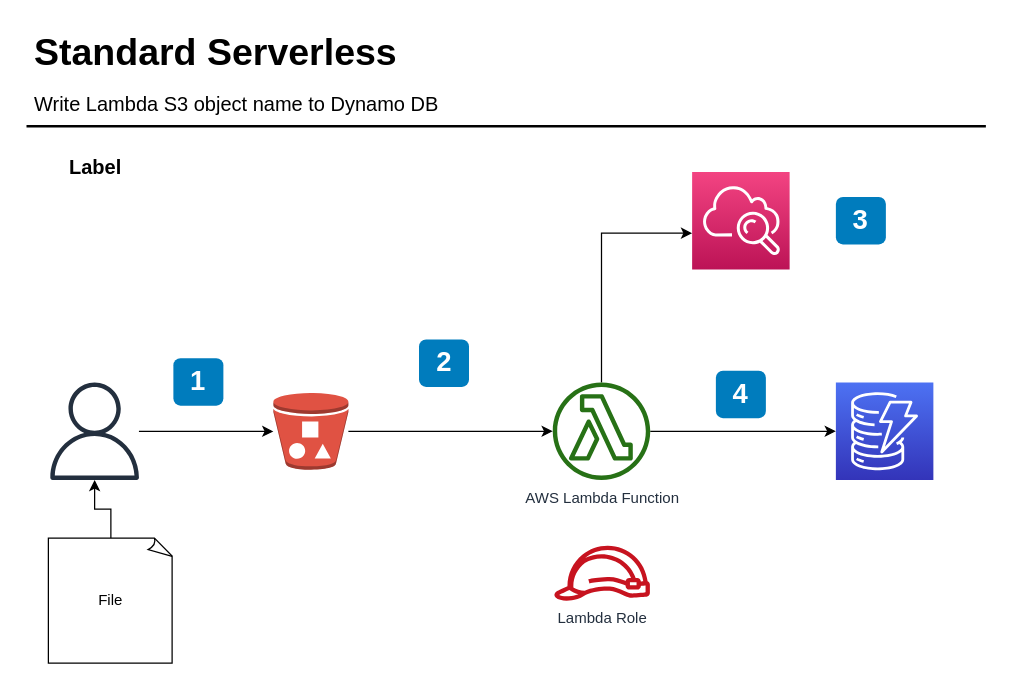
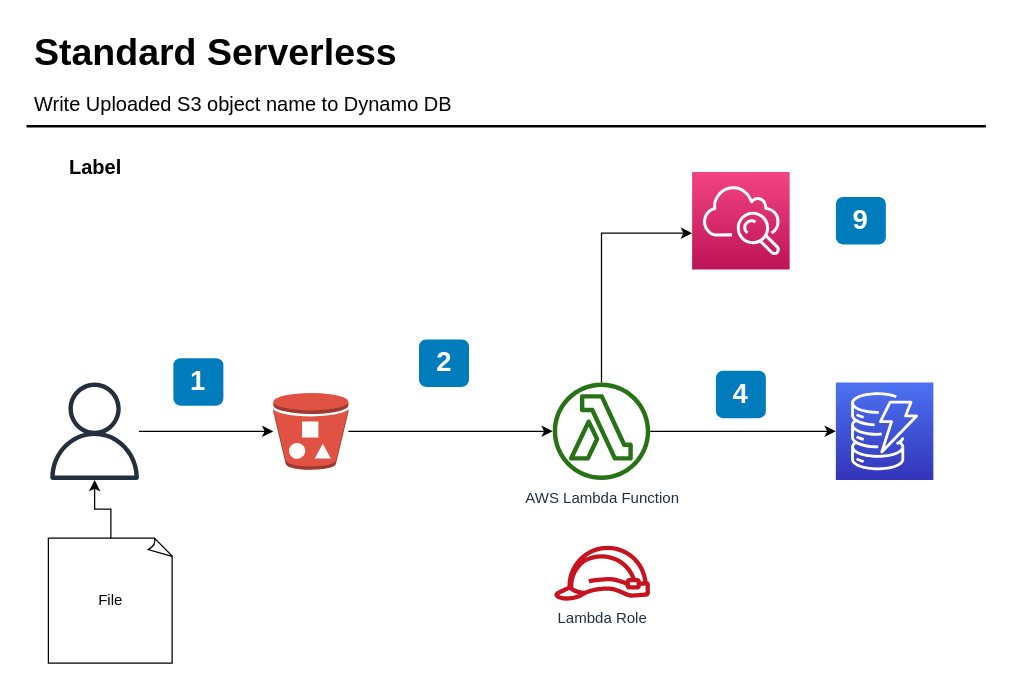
node "Write Lambda S3 object name to Dynamo DB": label "Write Lambda S3 object name to Dynamo DB" -> "Write Uploaded S3 object name to Dynamo DB"
node "3": label "3" -> "9"
